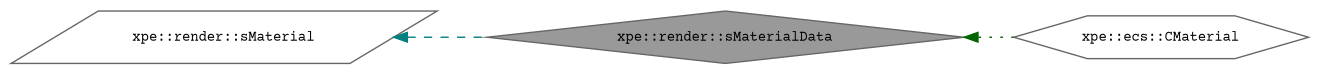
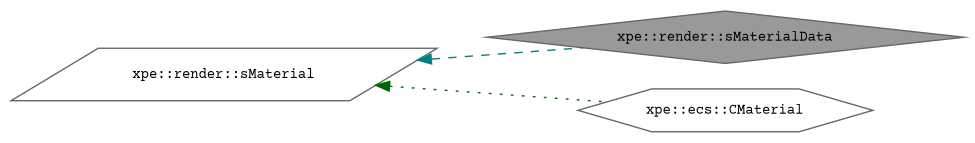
edge "xpe::ecs::CMaterial" -> "xpe::render::sMaterialData": now "xpe::ecs::CMaterial" -> "xpe::render::sMaterial"
